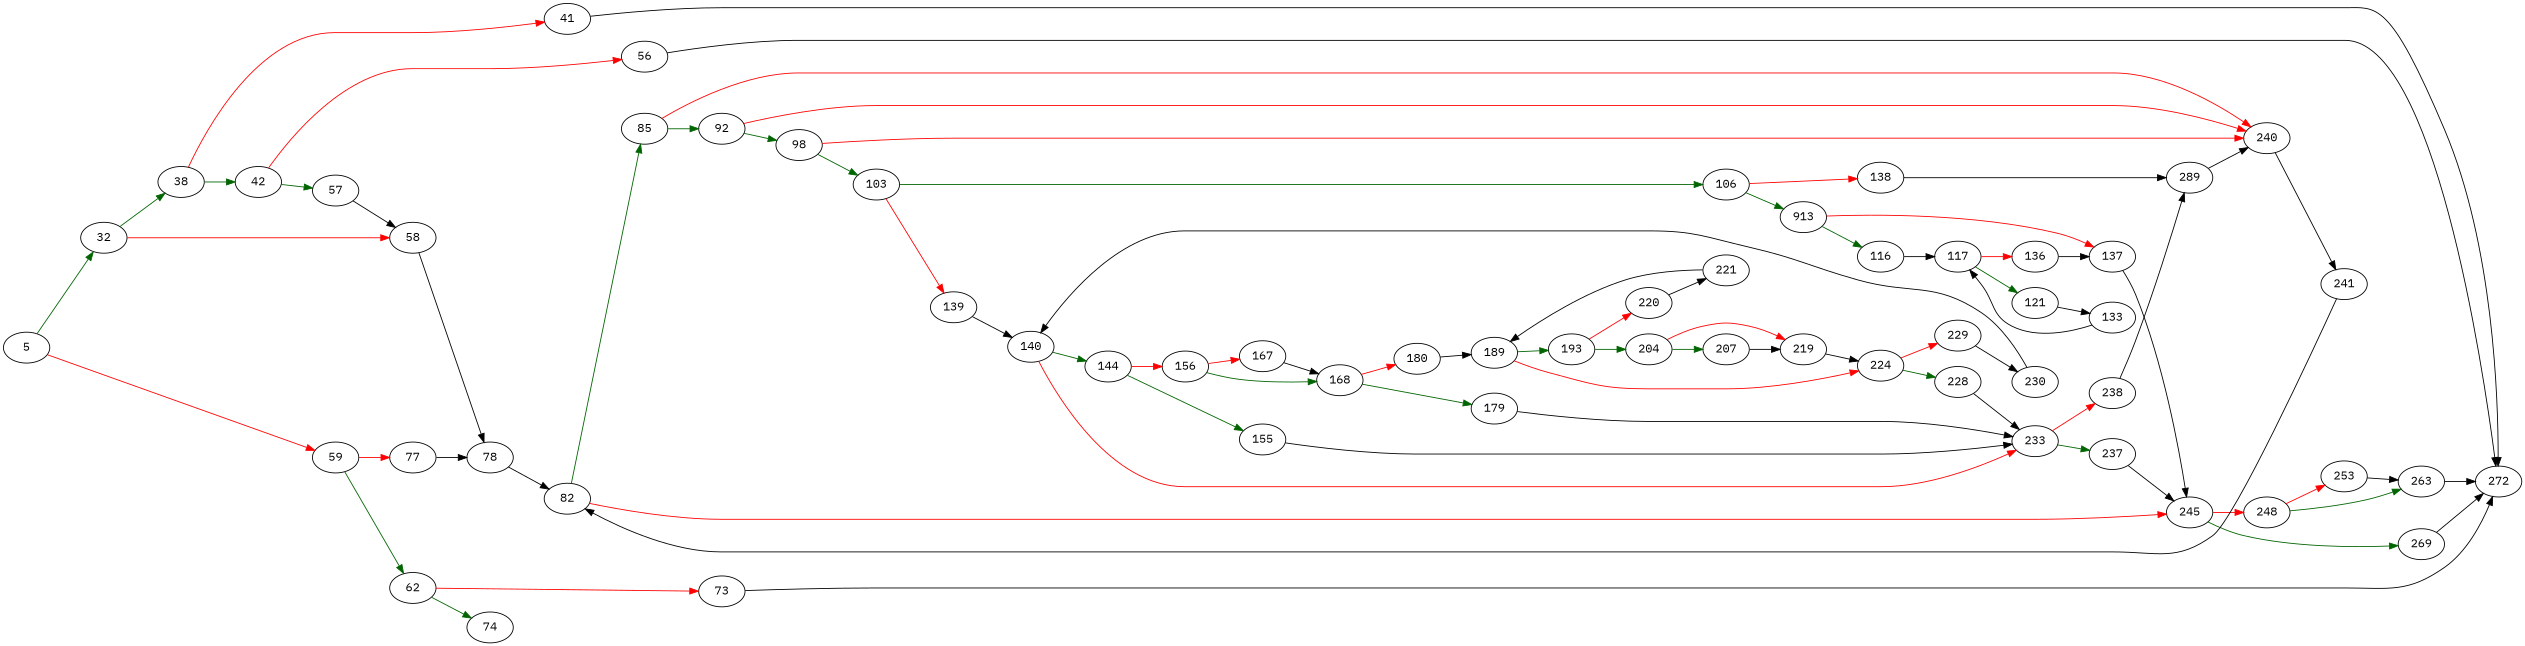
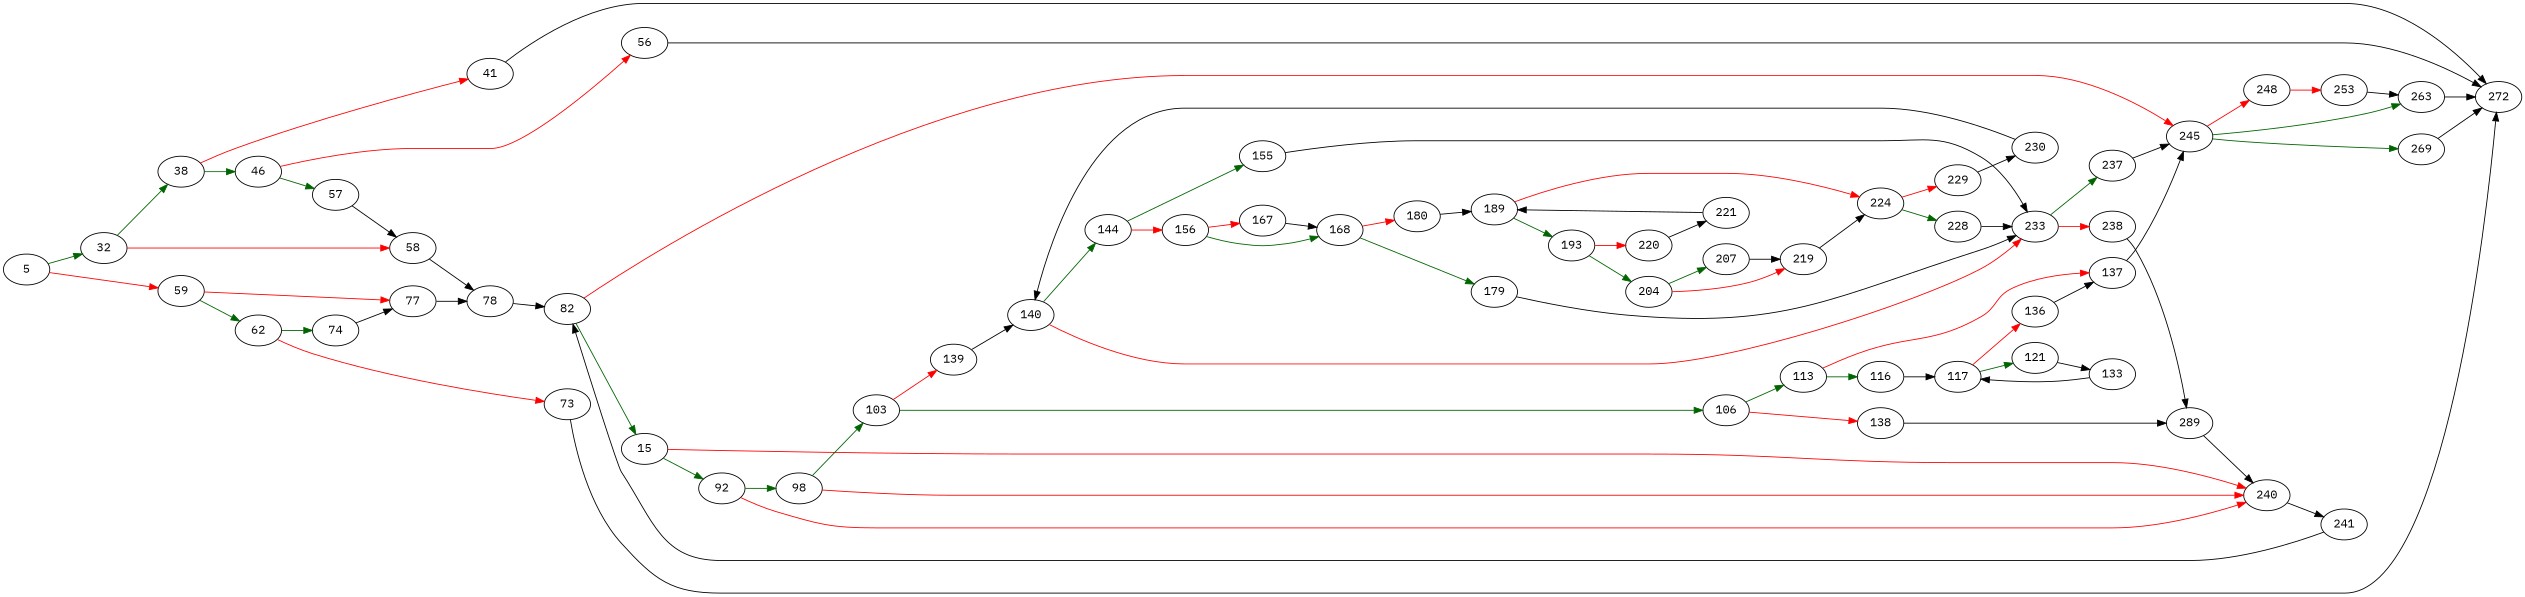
node "85": label "85" -> "15"
node "42": label "42" -> "46"
node "913": label "913" -> "113"
edge "74" -> "77": added
edge "248" -> "263": now "245" -> "263"
